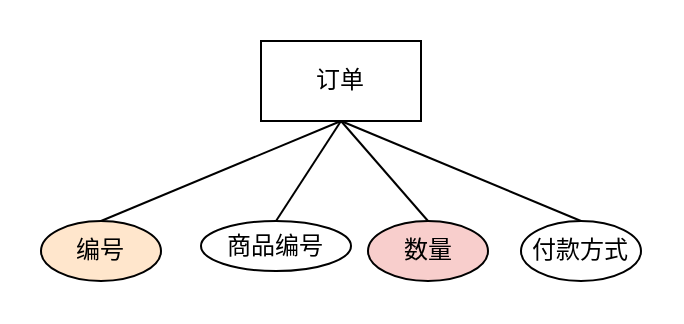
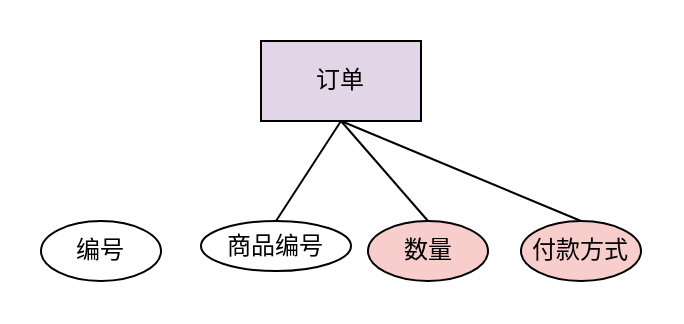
node "订单": fillcolor #ffffff -> #e1d5e7
edge "订单" -- "编号": removed
node "编号": fillcolor #ffe6cc -> #ffffff
node "付款方式": fillcolor #ffffff -> #f8cecc
